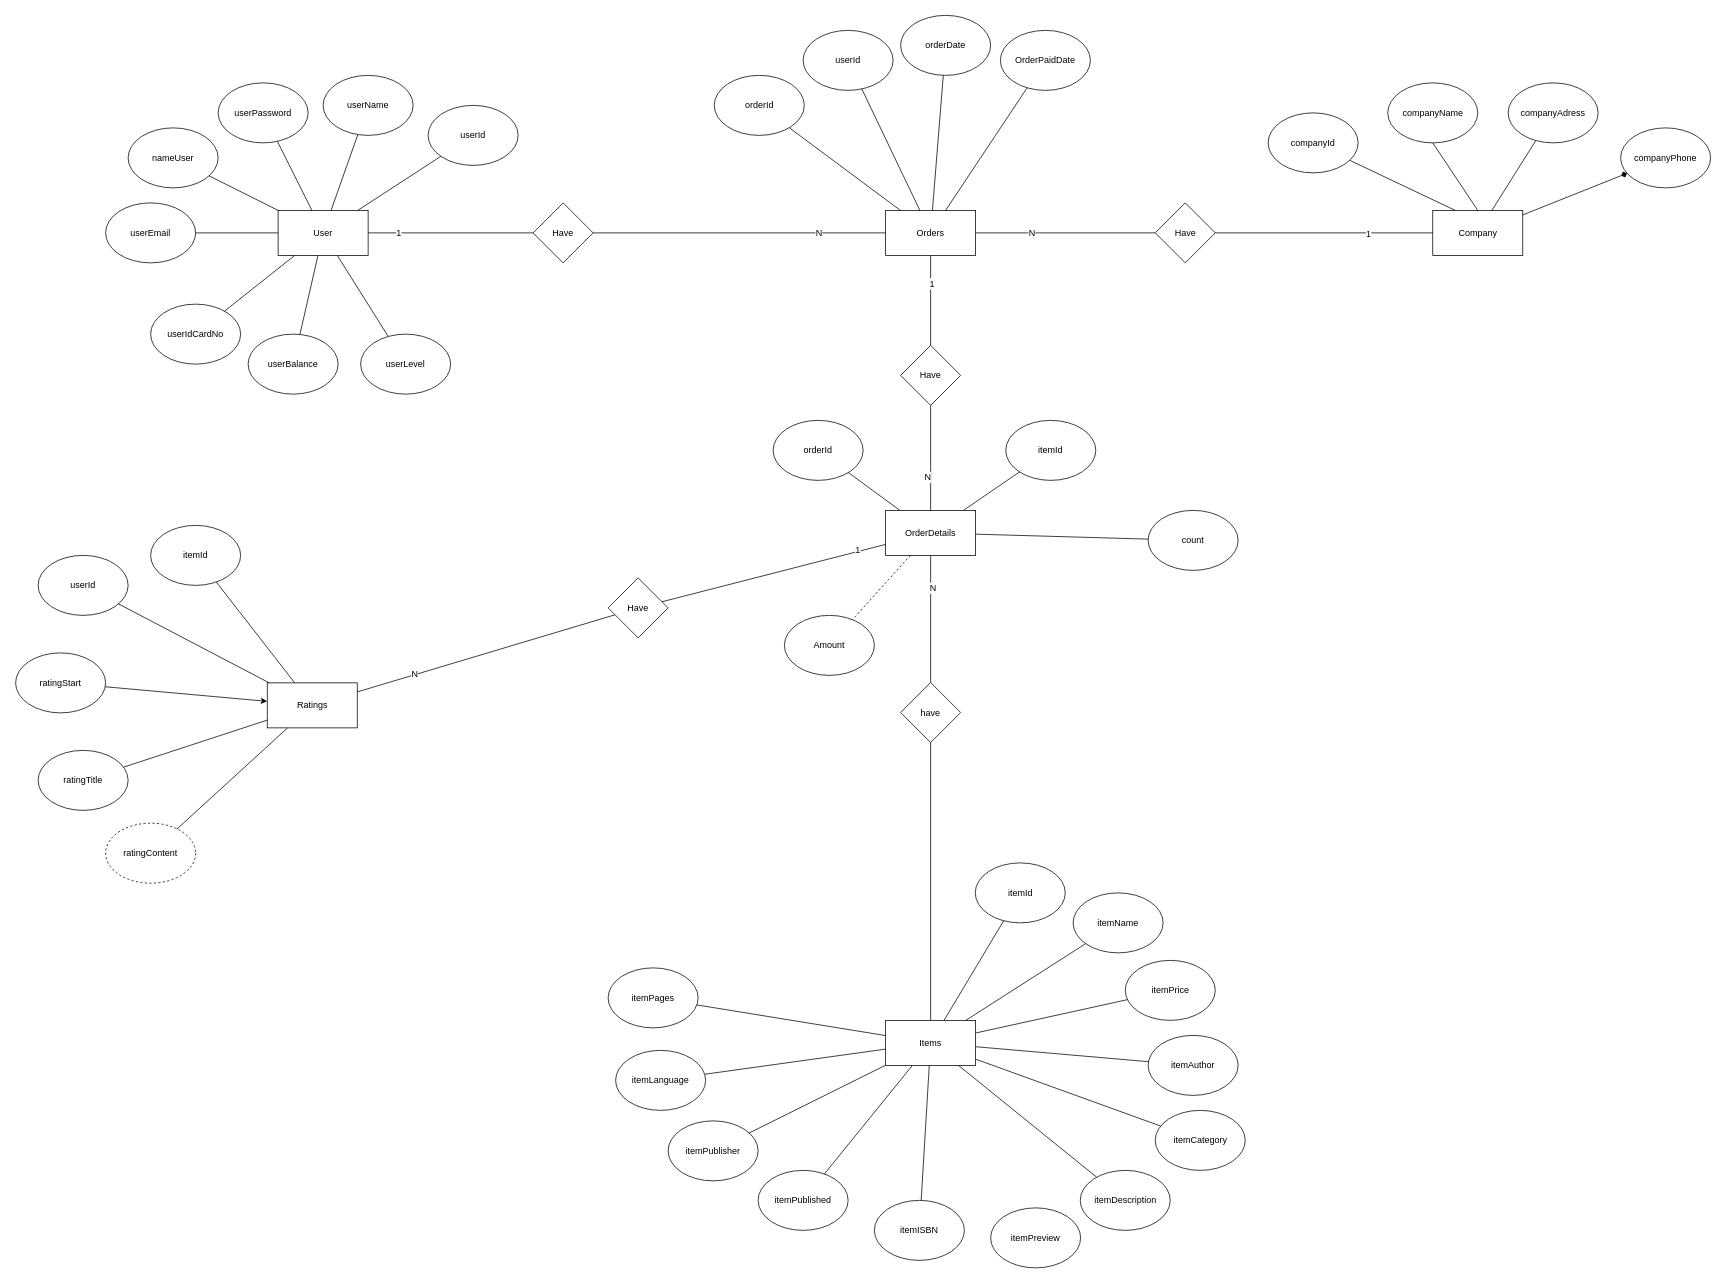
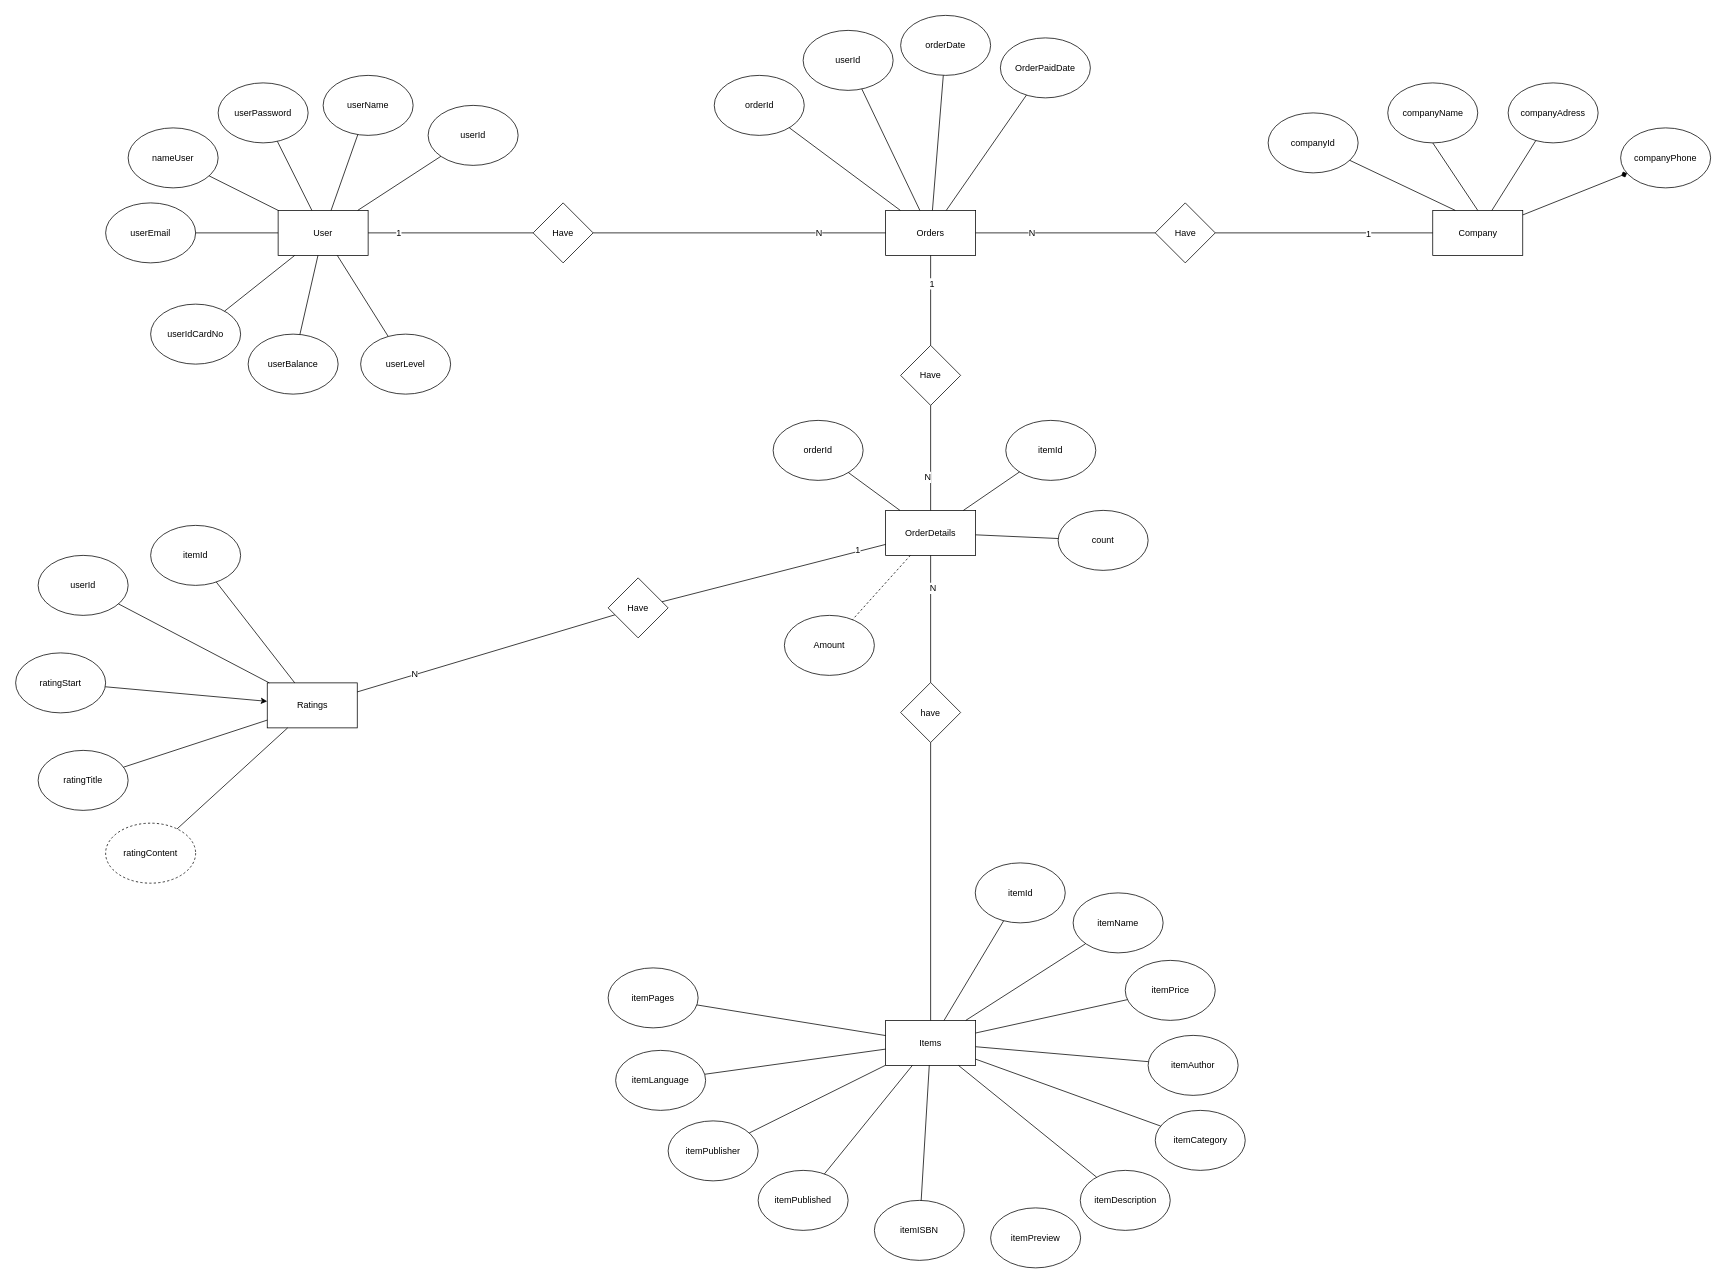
node "OrderPaidDate": moved (1045, 60) -> (1045, 68)
node "count": moved (1193, 540) -> (1103, 540)
